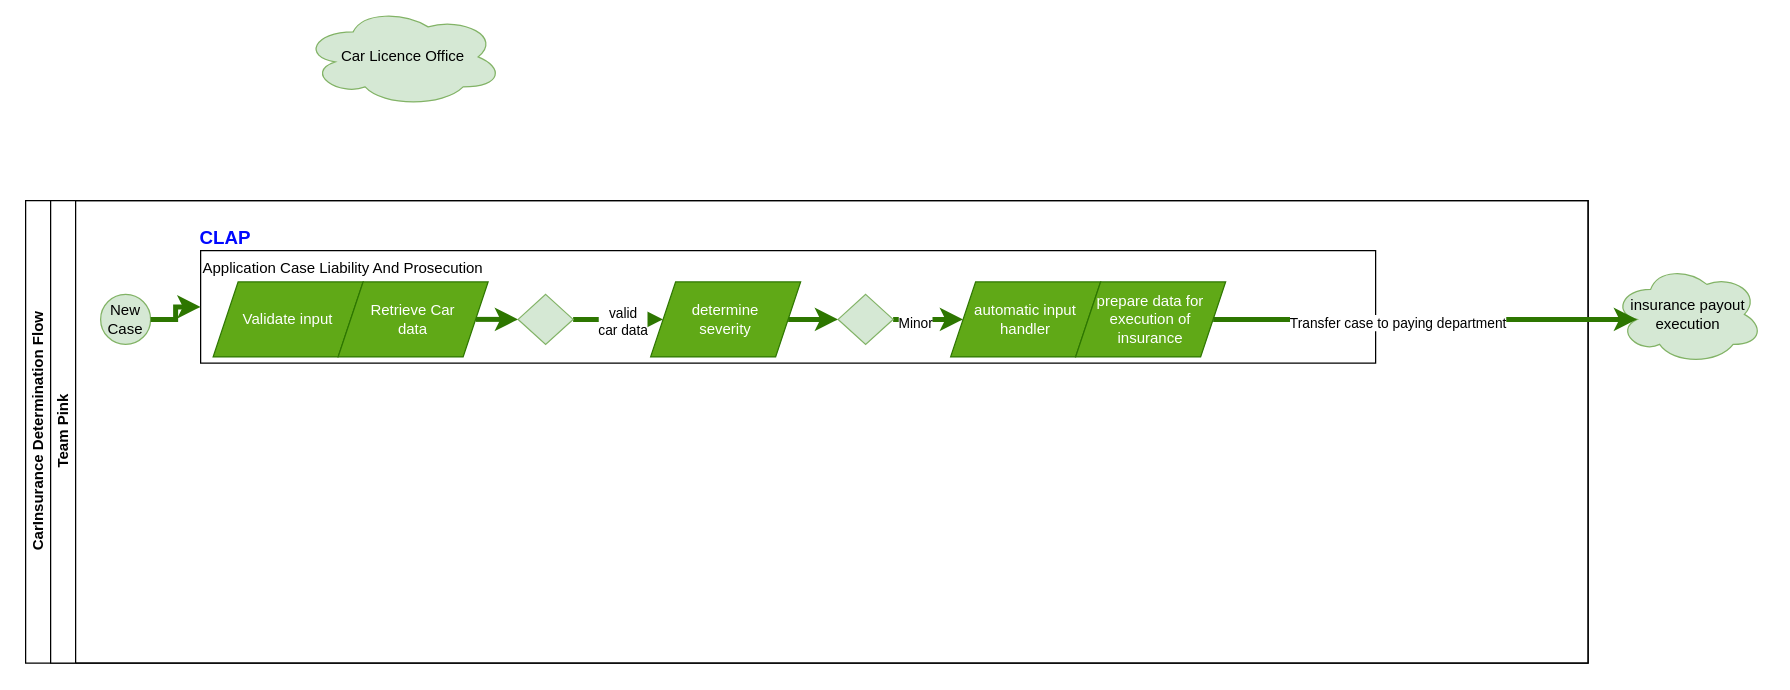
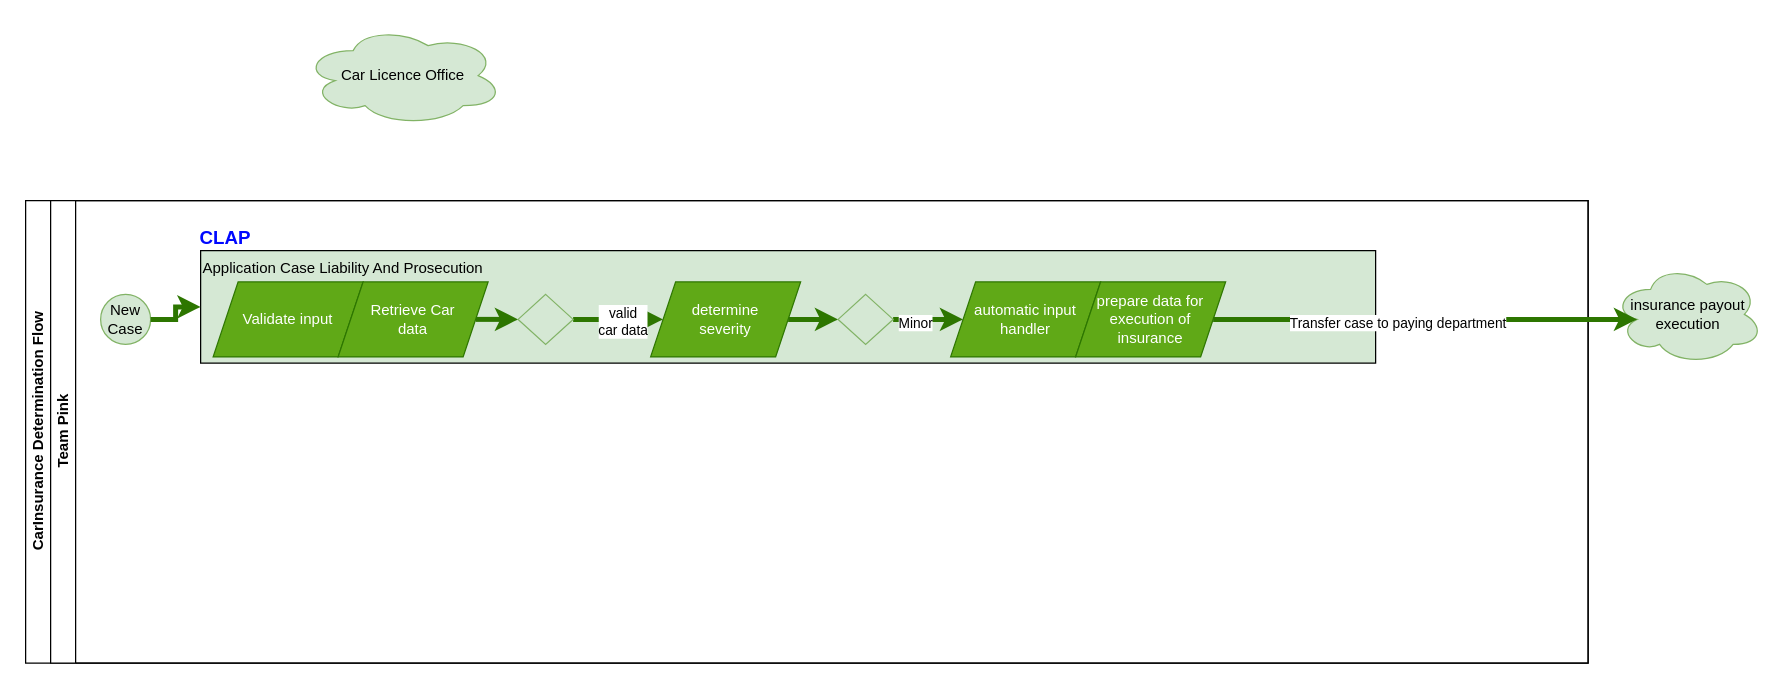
node "Car Licence Office": moved (403, 57) -> (403, 76)
node "Application Case Liability And Prosecution": fillcolor #ffffff -> #d5e8d4
